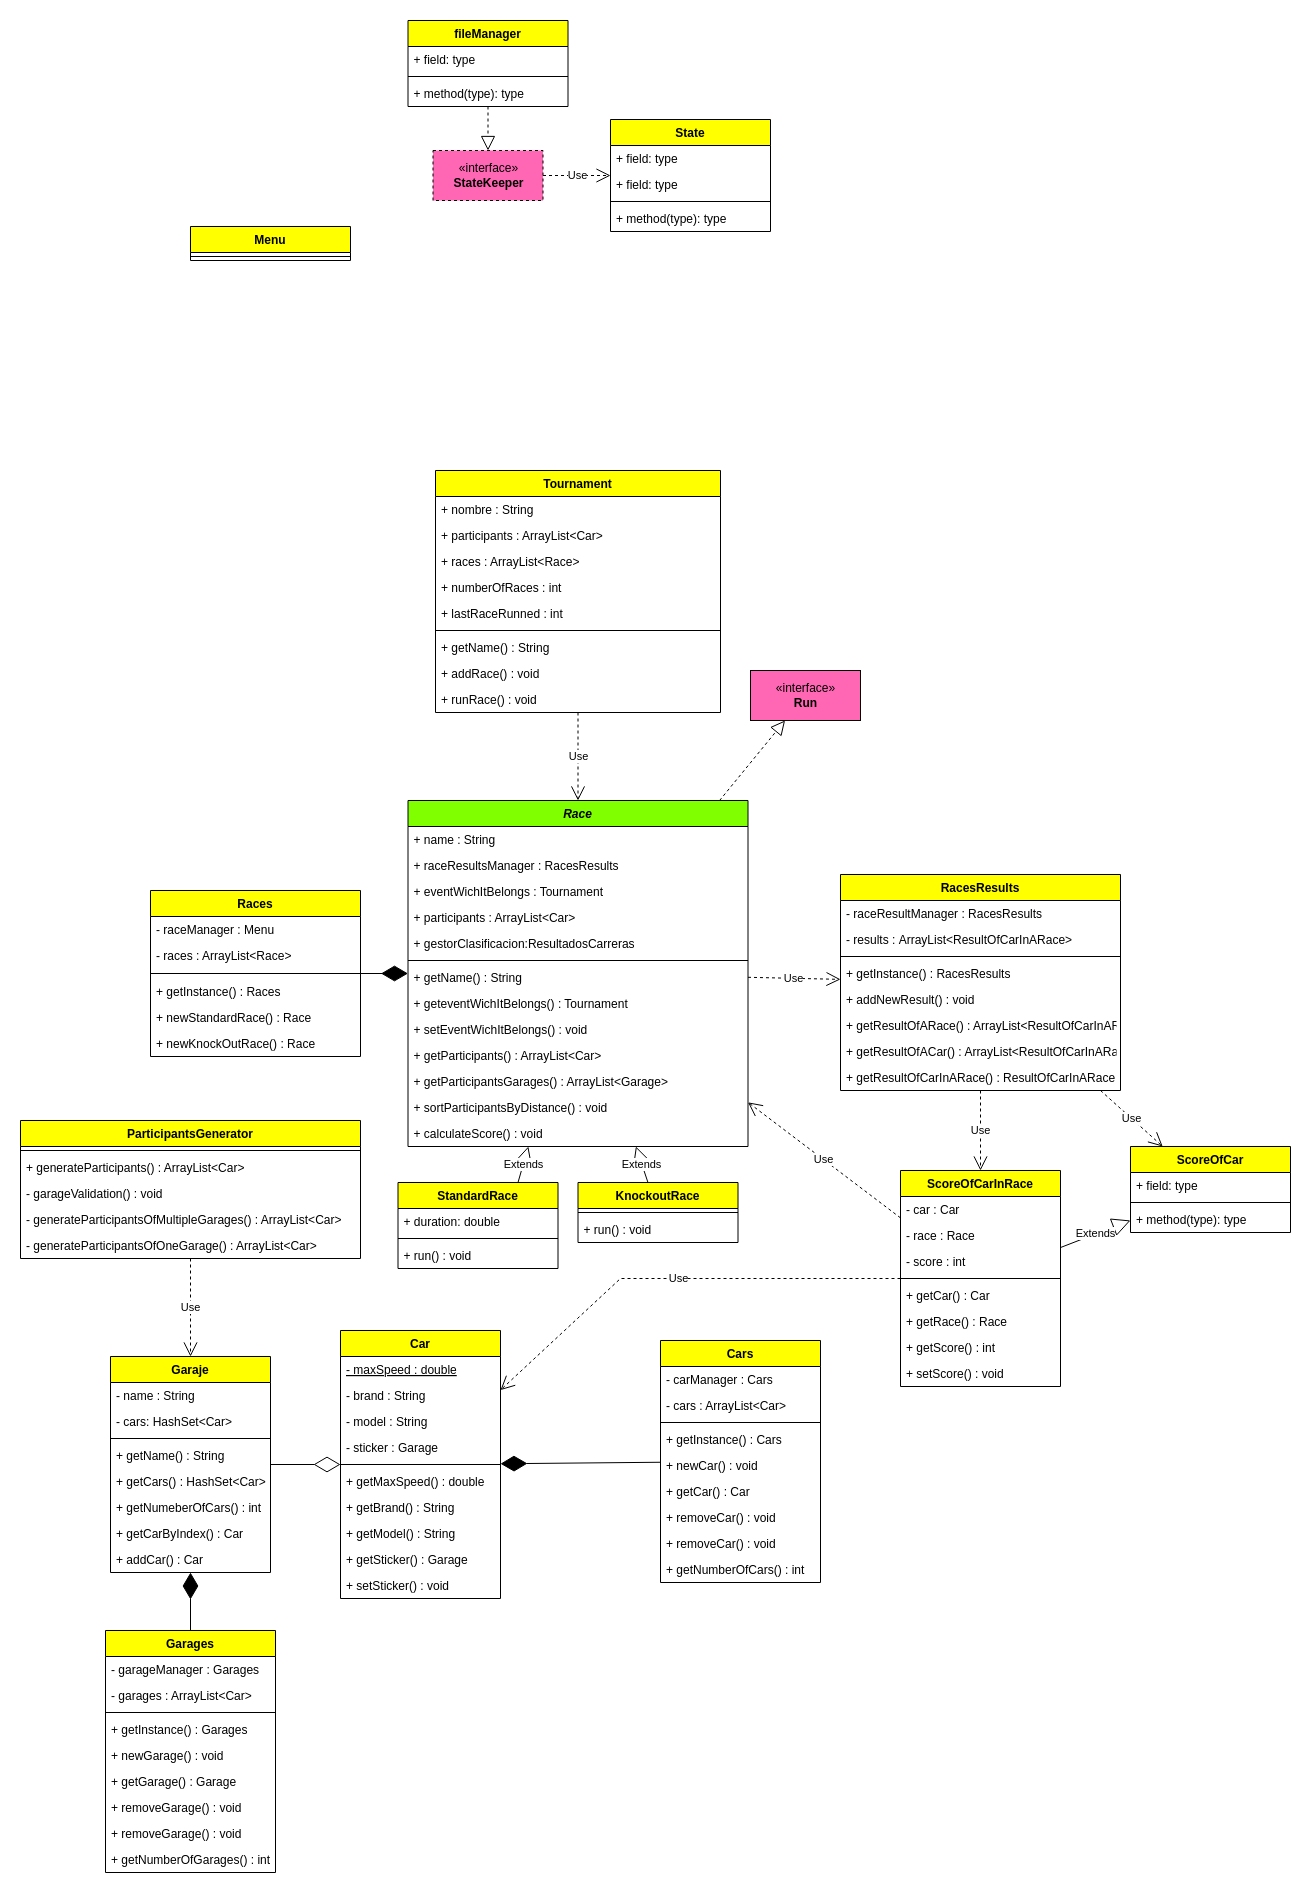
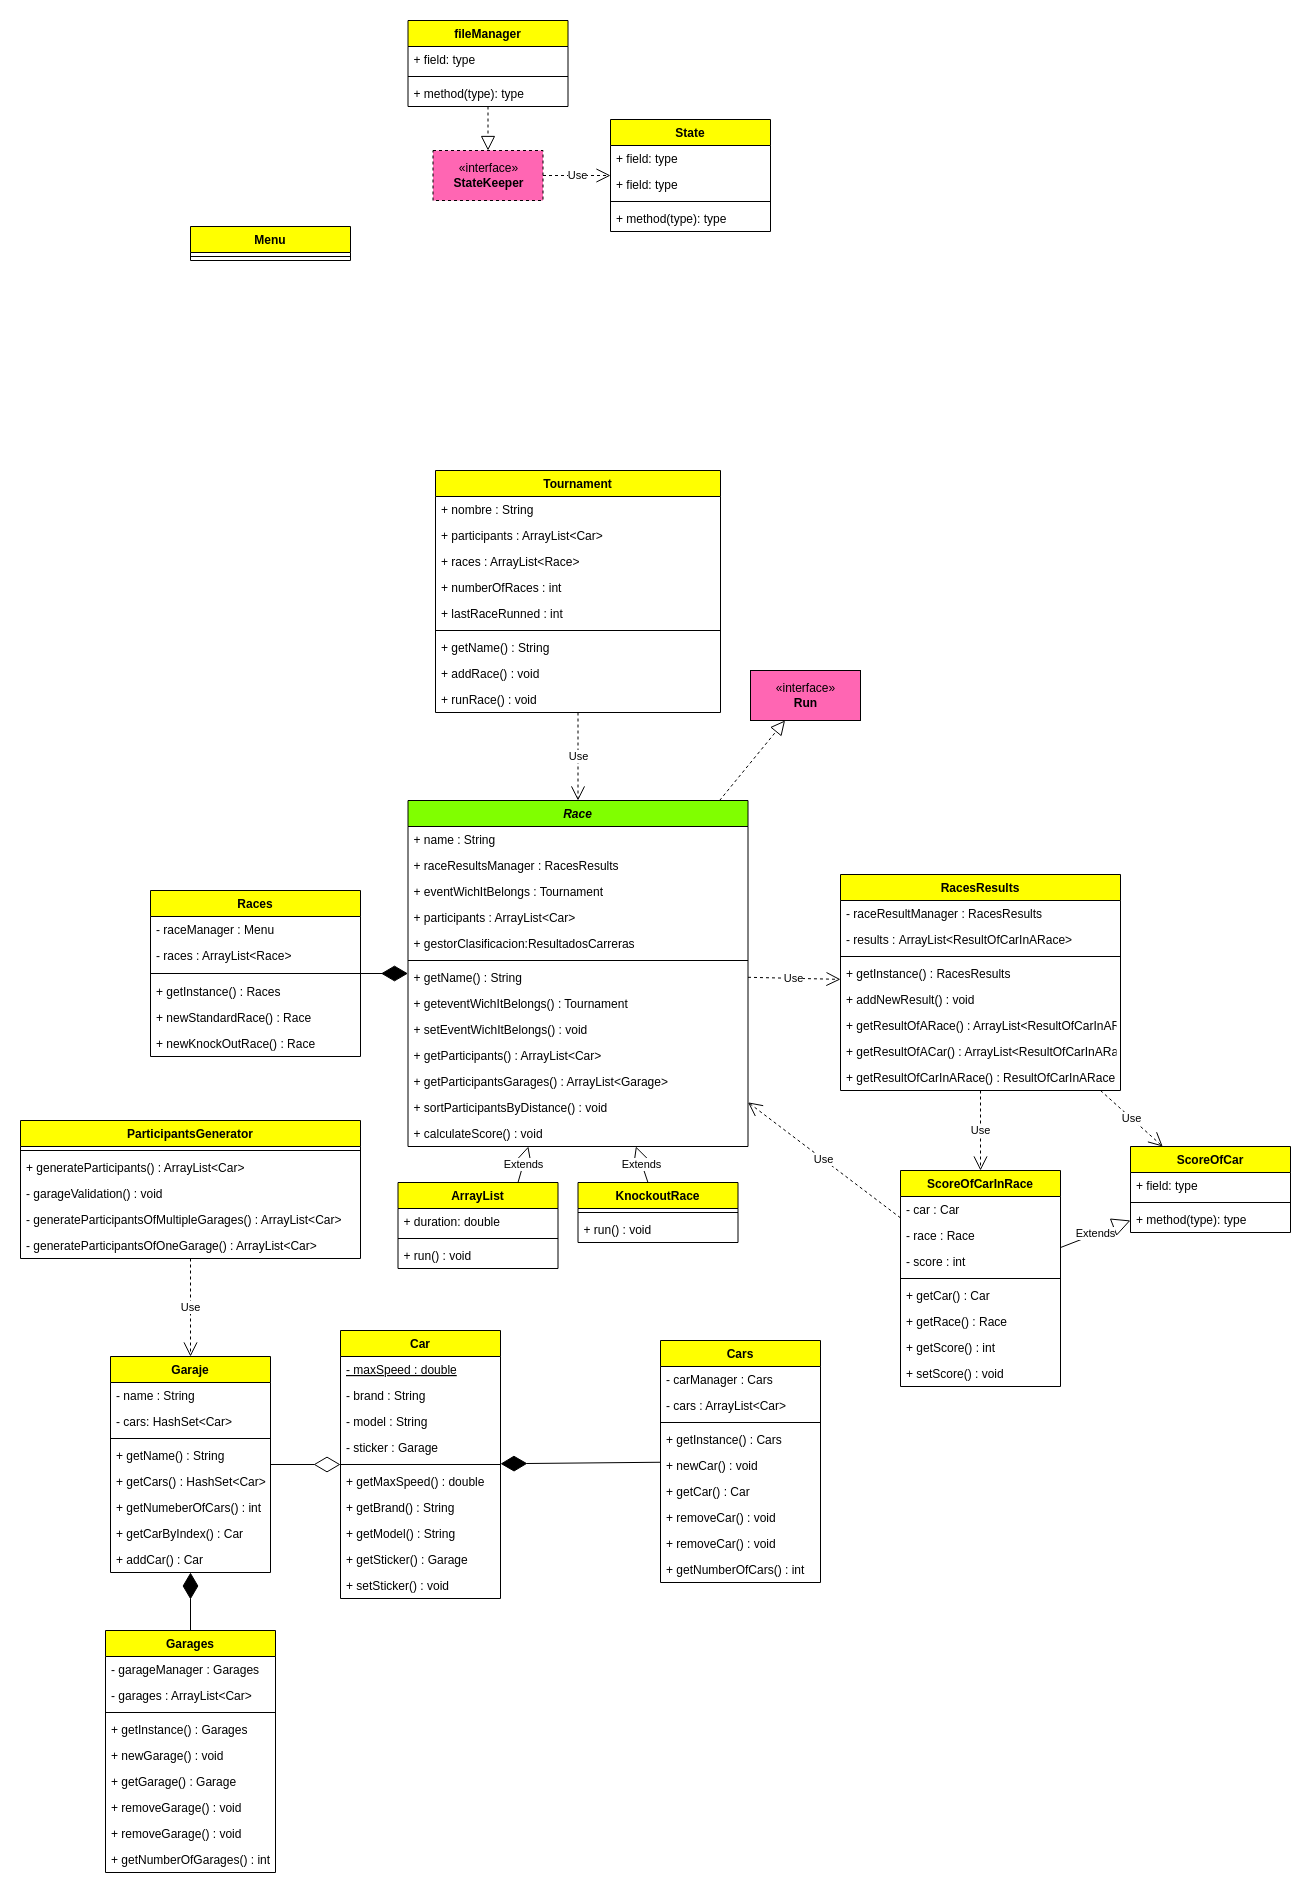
node "StandardRace": label "StandardRace" -> "ArrayList"
edge "ScoreOfCarInRace" -> "Car": removed, label "Use"
